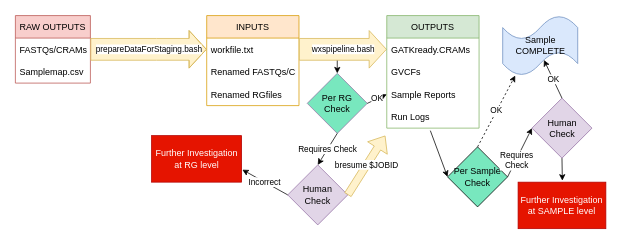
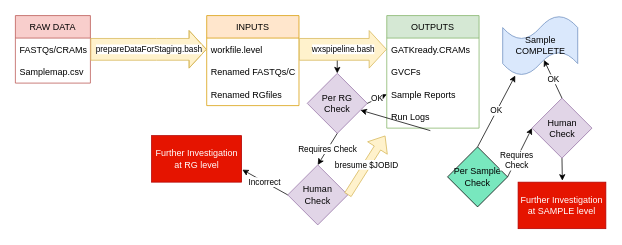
node "RAW OUTPUTS": label "RAW OUTPUTS" -> "RAW DATA"
node "workfile.txt": label "workfile.txt" -> "workfile.level"
node "Per RG Check": fillcolor #78e7be -> #e1d5e7
edge "Per Sample Check" -> "Sample COMPLETE": style dashed -> solid
edge "Run Logs" -> "Per Sample Check": now "Run Logs" -> "Per RG Check"
